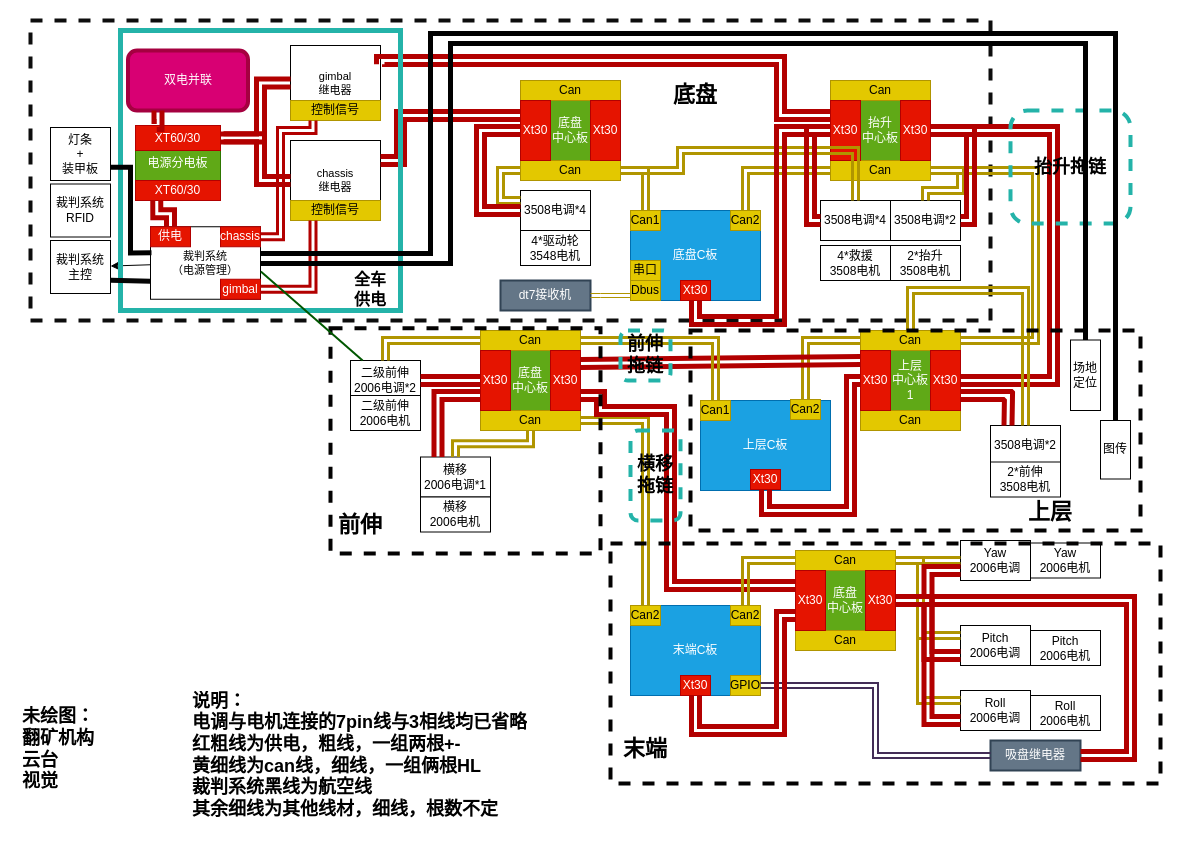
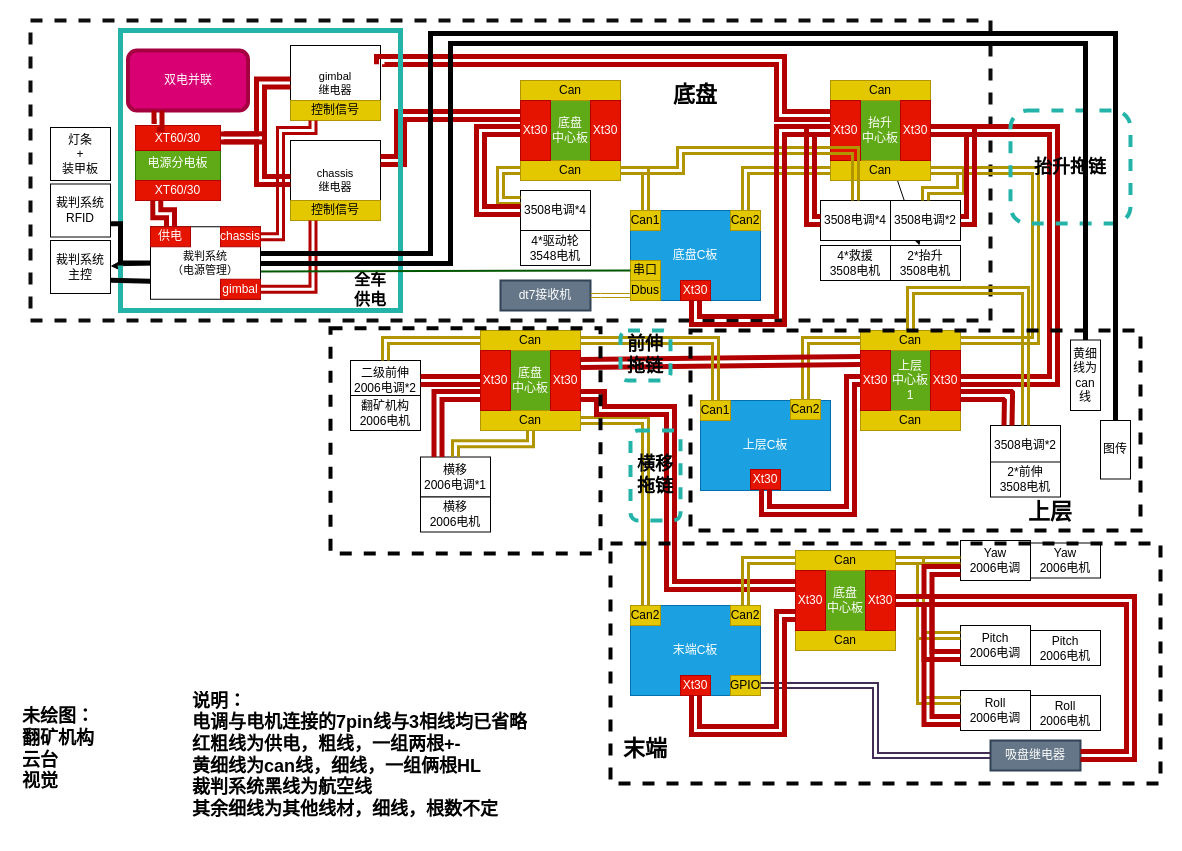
edge "抬升 中心板" -> "2*抬升 3508电机": added
edge "灯条 + 装甲板" -- "裁判系统（电源管理）": removed
edge "裁判系统RFID" -- "裁判系统（电源管理）": added
edge "裁判系统（电源管理）" -- "二级前伸 2006电调*2": now "裁判系统（电源管理）" -- "串口"
node "场地定位": label "场地定位" -> "黄细线为can线"
node "二级前伸 2006电机": label "二级前伸 2006电机" -> "翻矿机构 2006电机"
node "前伸": removed
